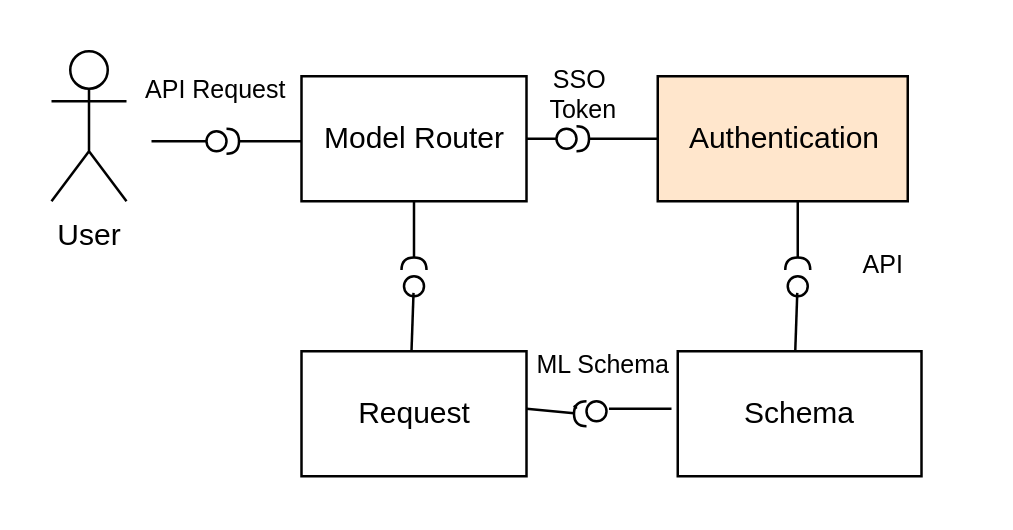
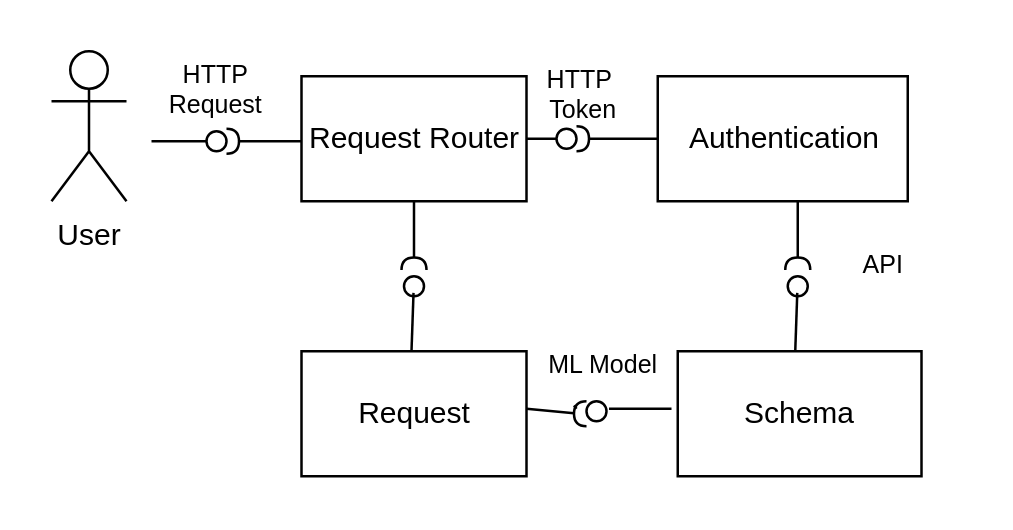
node "API Request": label "API Request" -> "HTTP Request"
node "SSO Token": label "SSO Token" -> "HTTP Token"
node "Model Router": label "Model Router" -> "Request Router"
node "Authentication": fillcolor #ffe6cc -> #ffffff
node "ML Schema": label "ML Schema" -> "ML Model"
